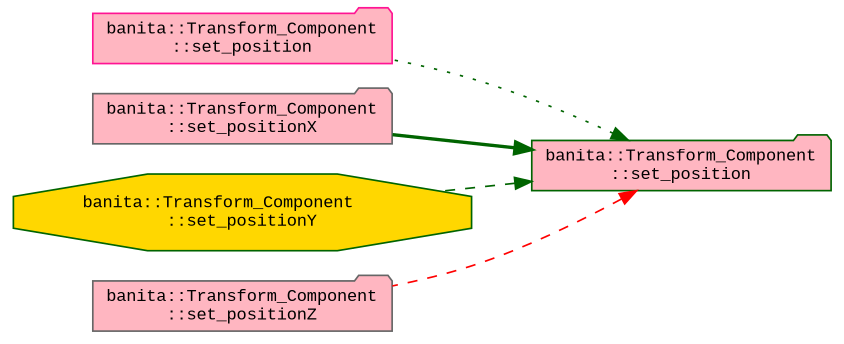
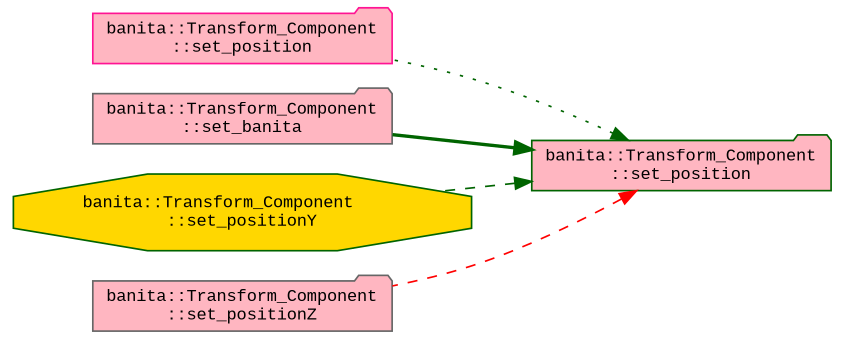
node "banita::Transform_Component ::set_positionX": label "banita::Transform_Component ::set_positionX" -> "banita::Transform_Component ::set_banita"
